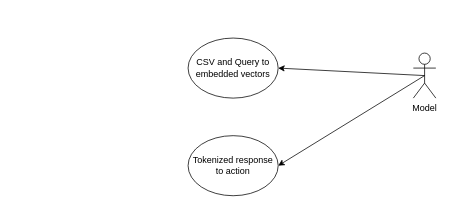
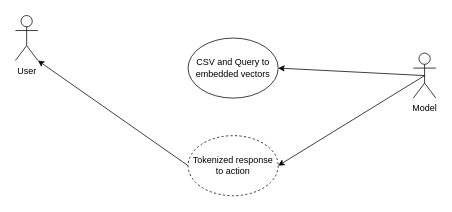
node "User": added
edge "Tokenized response to action" -> "User": added
node "Tokenized response to action": style solid -> dashed
